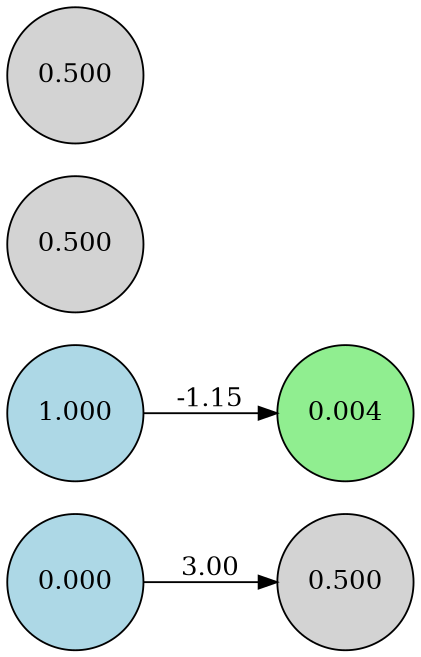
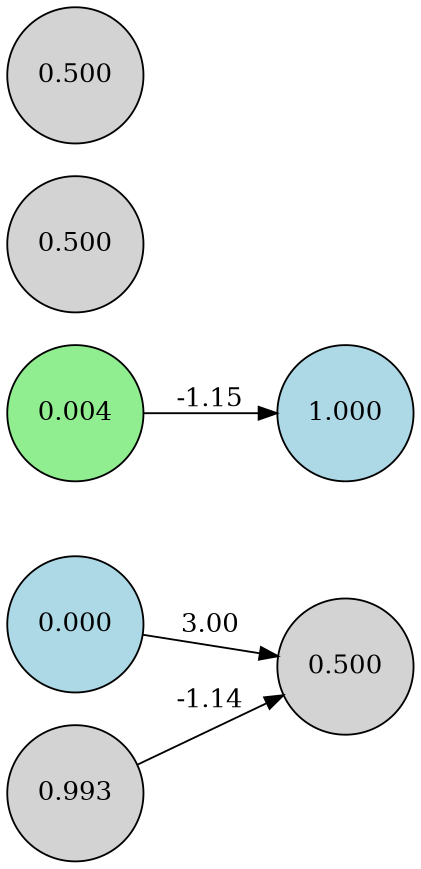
edge "1.000" -> "0.004": reversed
node "0.993": added
